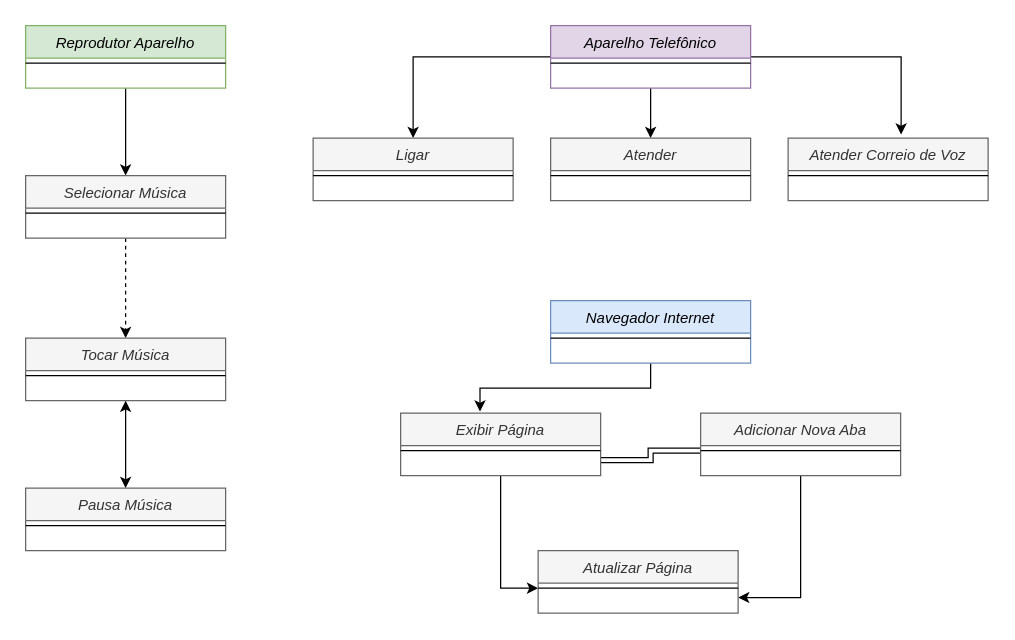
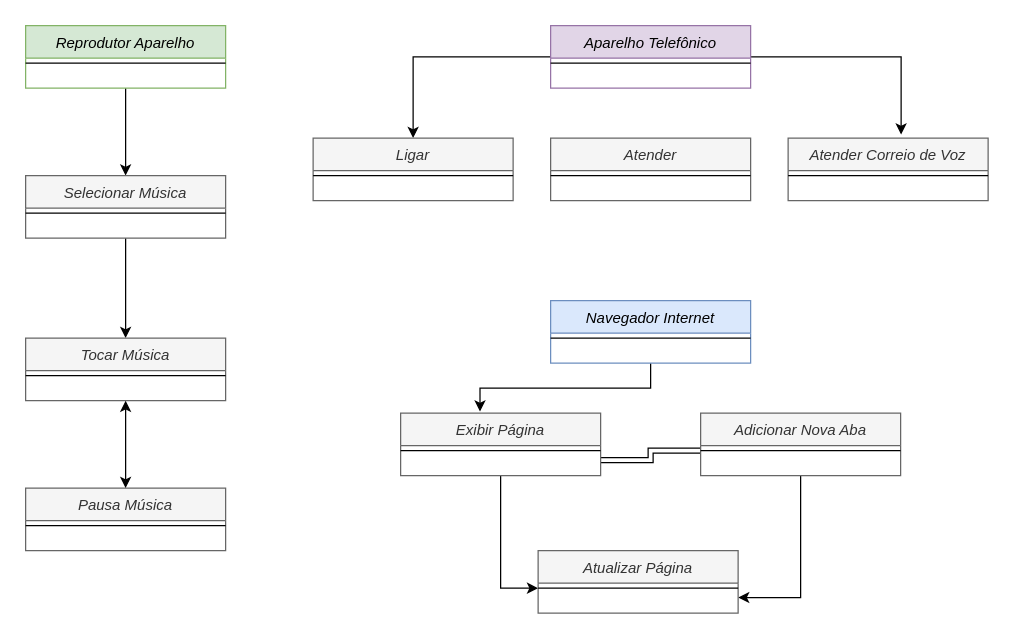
edge "Aparelho Telefônico" -> "Atender": removed
edge "Selecionar Música" -> "Tocar Música": style dashed -> solid
